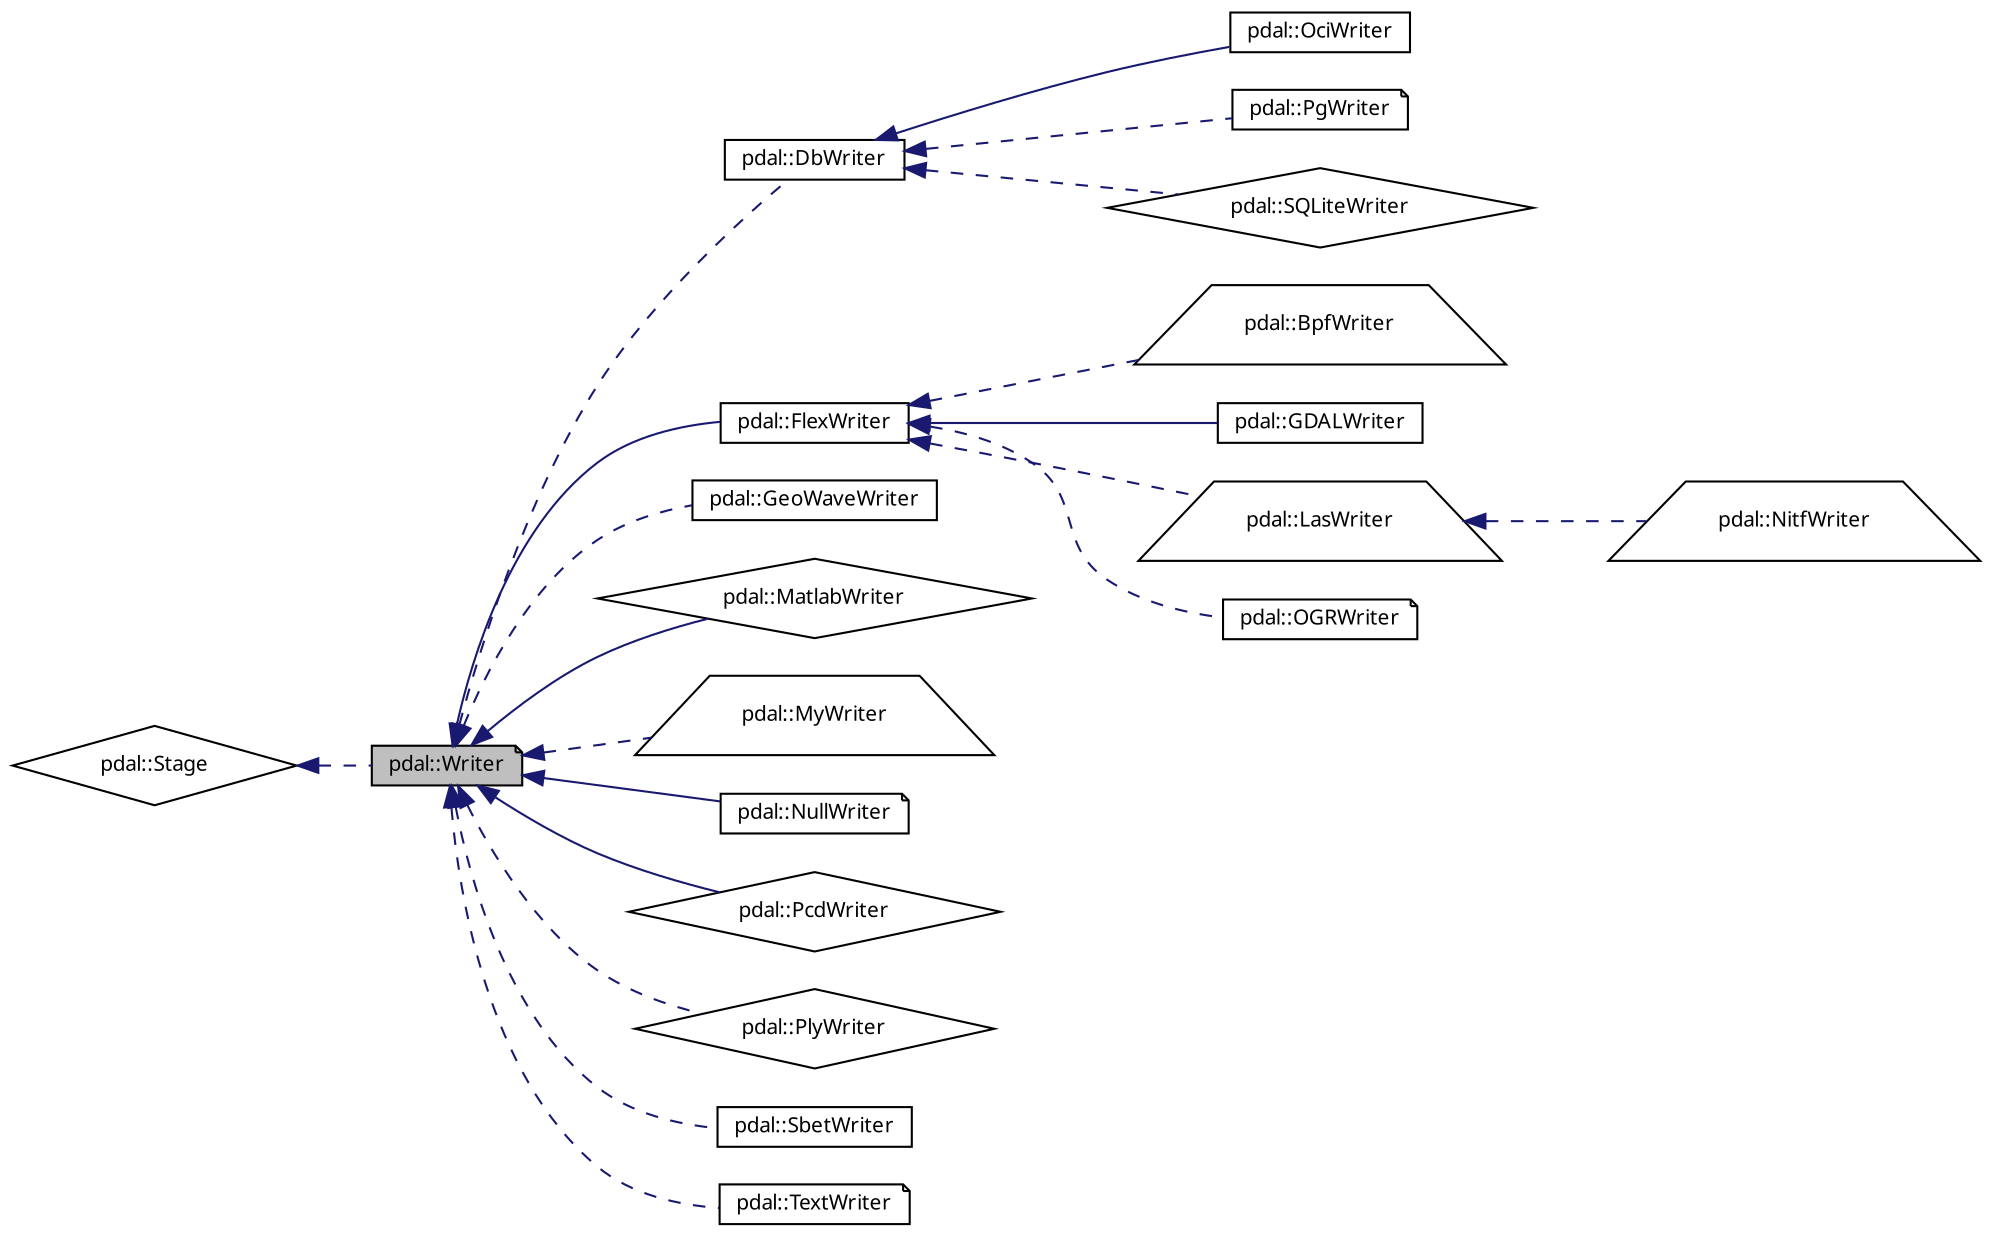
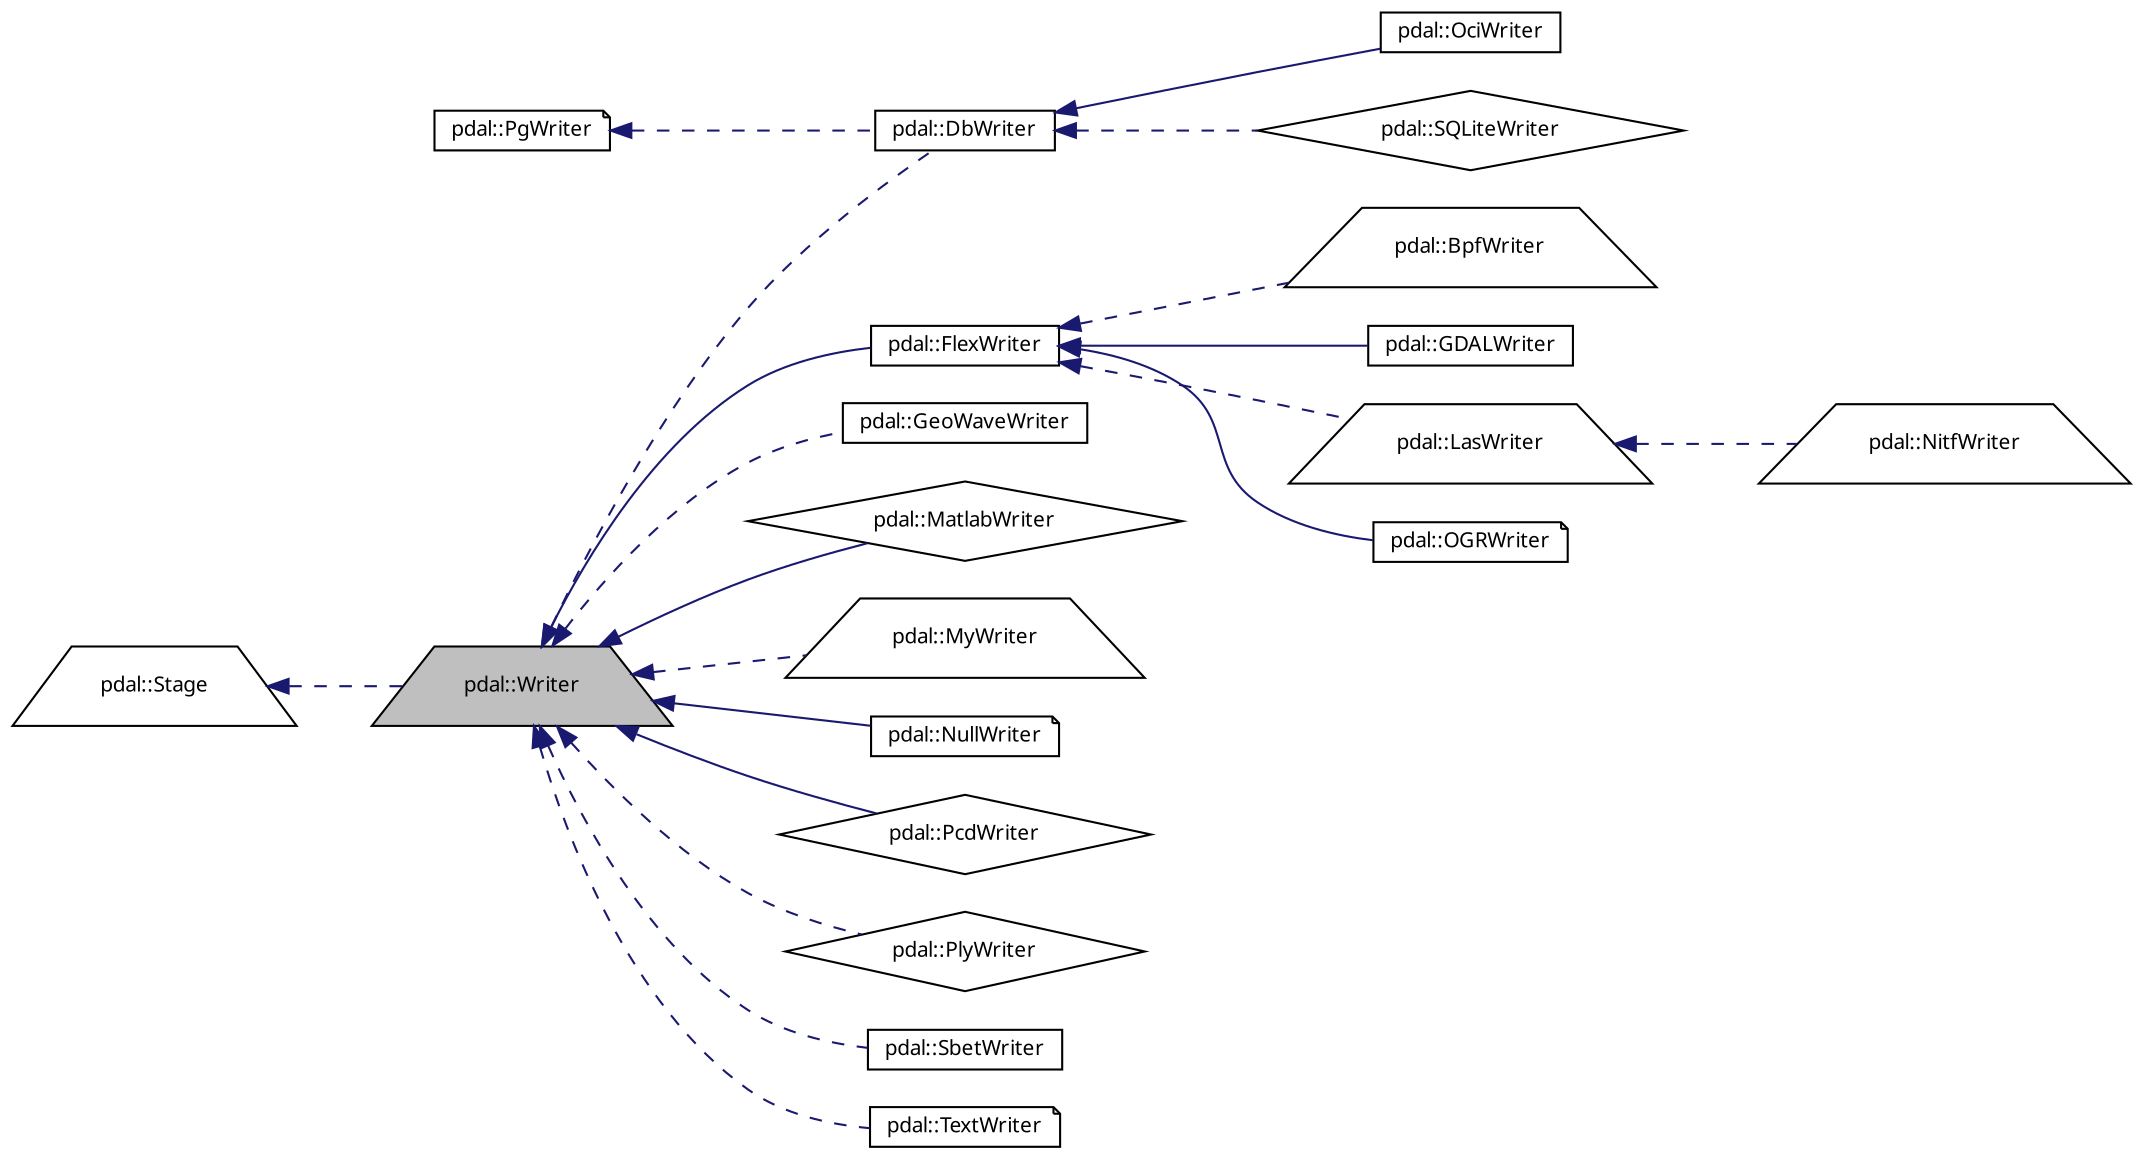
edge "pdal::PgWriter" -> "pdal::DbWriter": reversed
edge "pdal::OGRWriter" -> "pdal::FlexWriter": style dashed -> solid
node "pdal::Stage": shape diamond -> trapezium
node "pdal::Writer": shape note -> trapezium
